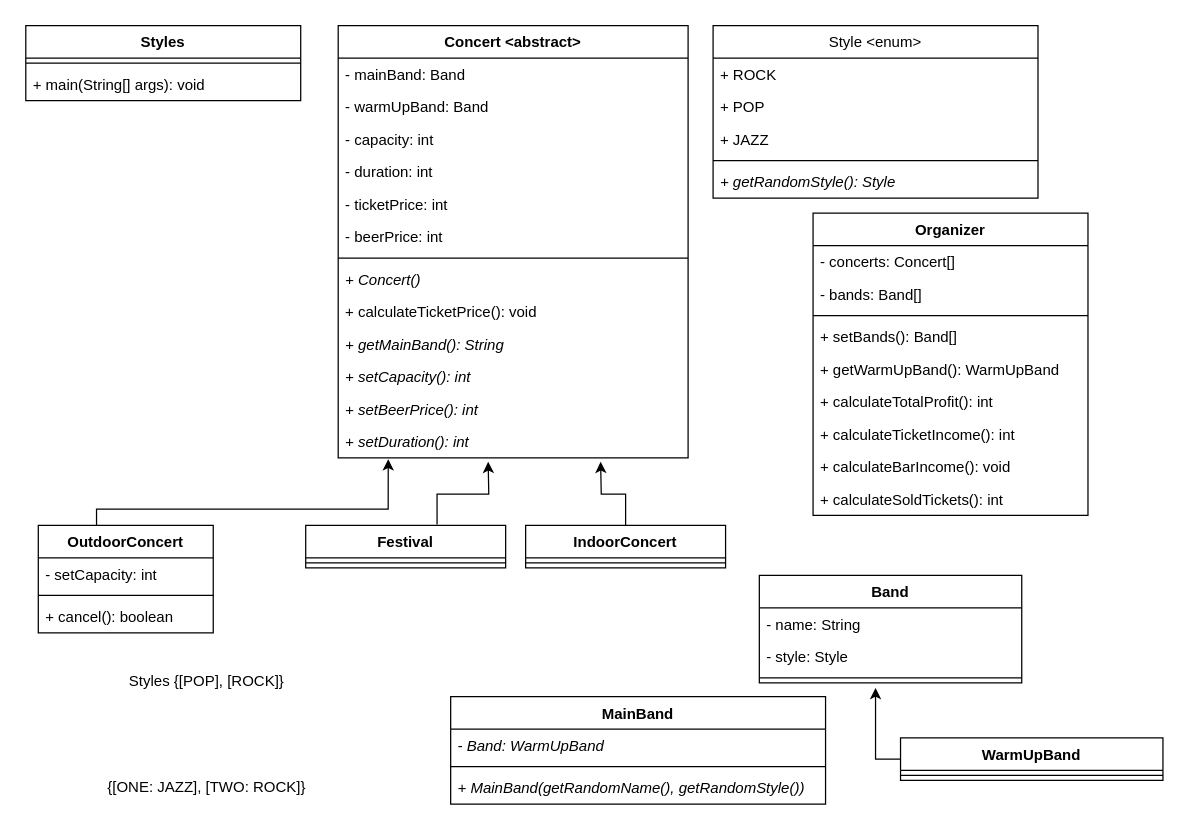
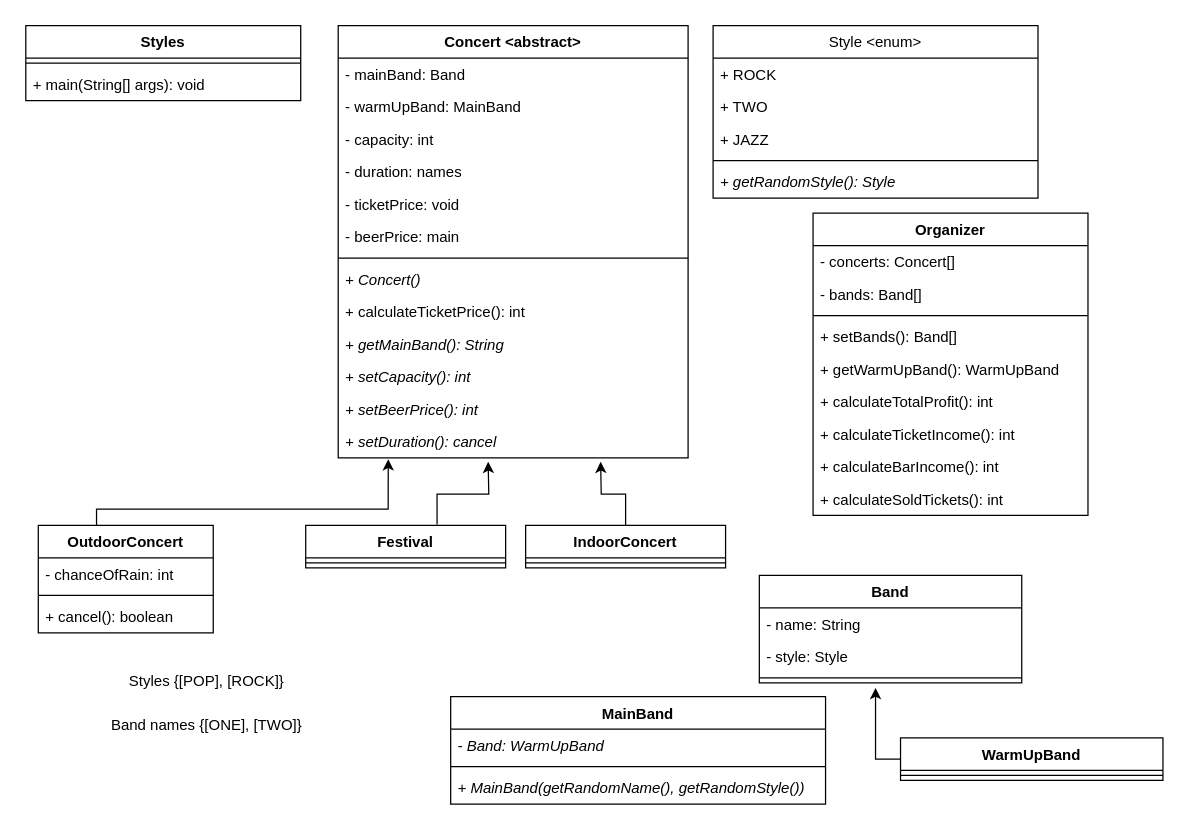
node "- warmUpBand: Band": label "- warmUpBand: Band" -> "- warmUpBand: MainBand"
node "+ POP": label "+ POP" -> "+ TWO"
node "- duration: int": label "- duration: int" -> "- duration: names"
node "- ticketPrice: int": label "- ticketPrice: int" -> "- ticketPrice: void"
node "- beerPrice: int": label "- beerPrice: int" -> "- beerPrice: main"
node "+ calculateTicketPrice(): void": label "+ calculateTicketPrice(): void" -> "+ calculateTicketPrice(): int"
node "+ setDuration(): int": label "+ setDuration(): int" -> "+ setDuration(): cancel"
node "+ calculateBarIncome(): void": label "+ calculateBarIncome(): void" -> "+ calculateBarIncome(): int"
node "- setCapacity: int": label "- setCapacity: int" -> "- chanceOfRain: int"
node "Band names {[ONE], [TWO]}": added
node "{[ONE: JAZZ], [TWO: ROCK]}": removed
